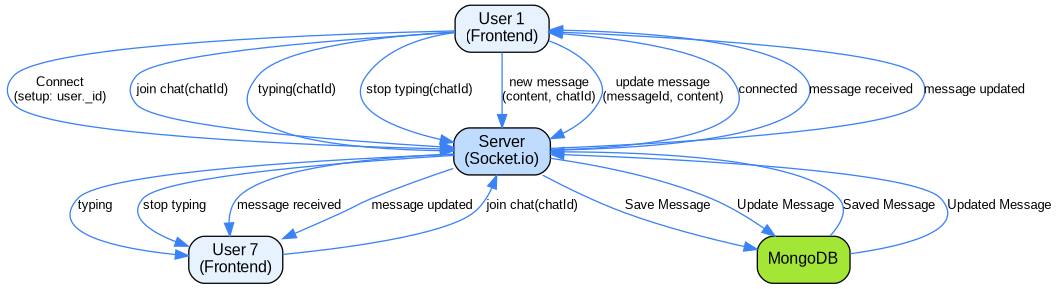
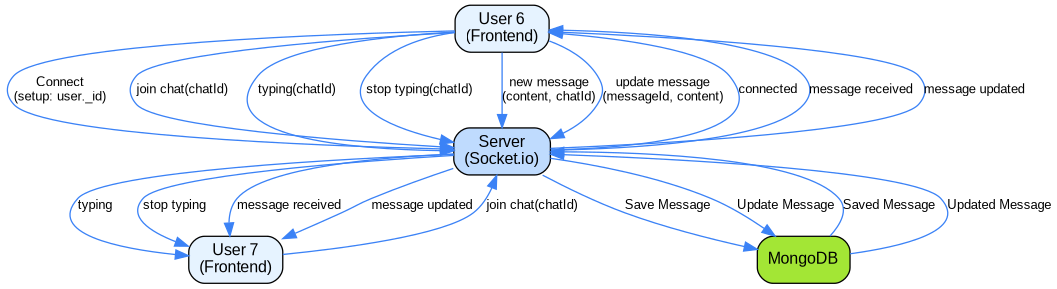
node "User 1 (Frontend)": label "User 1 (Frontend)" -> "User 6 (Frontend)"
